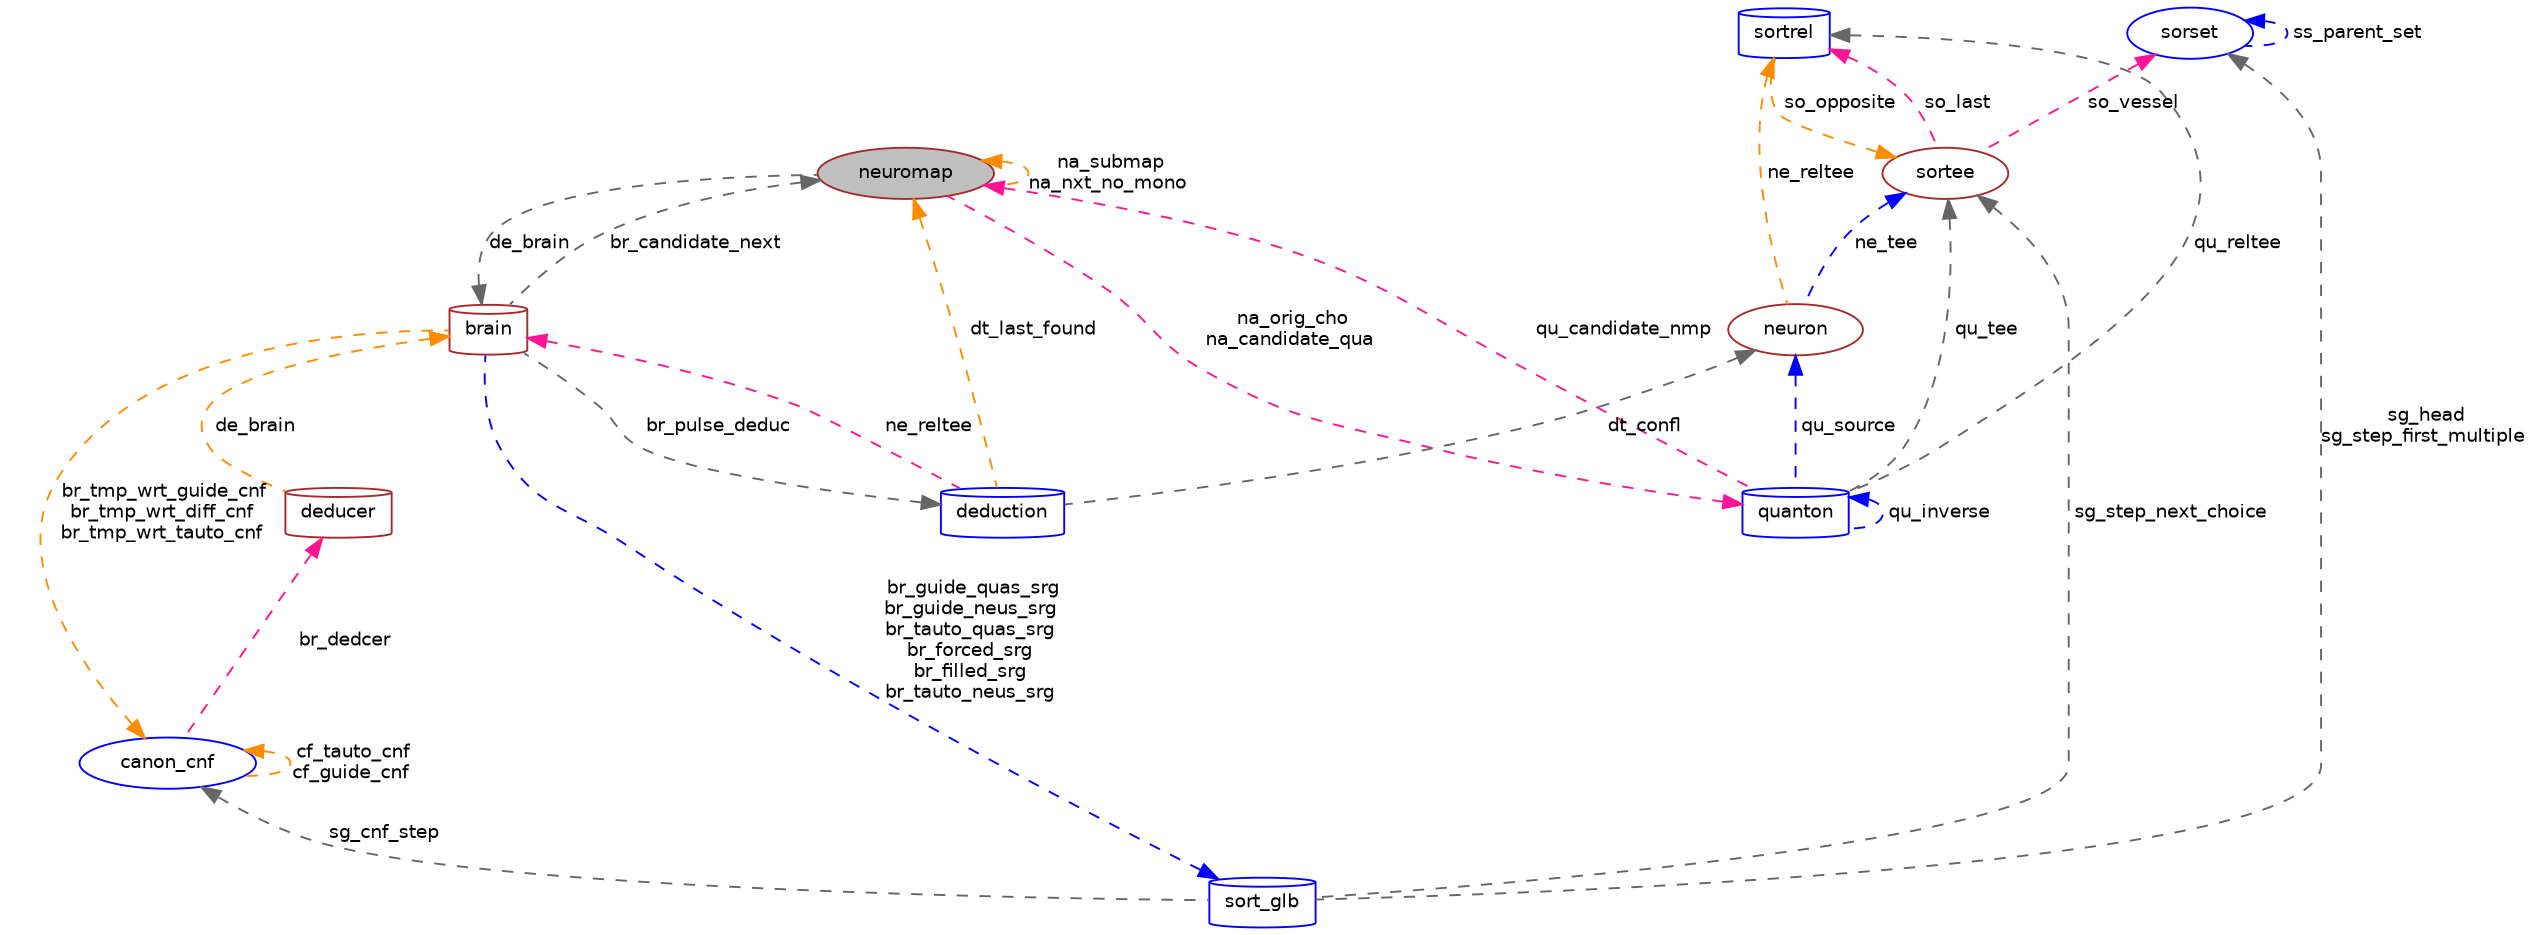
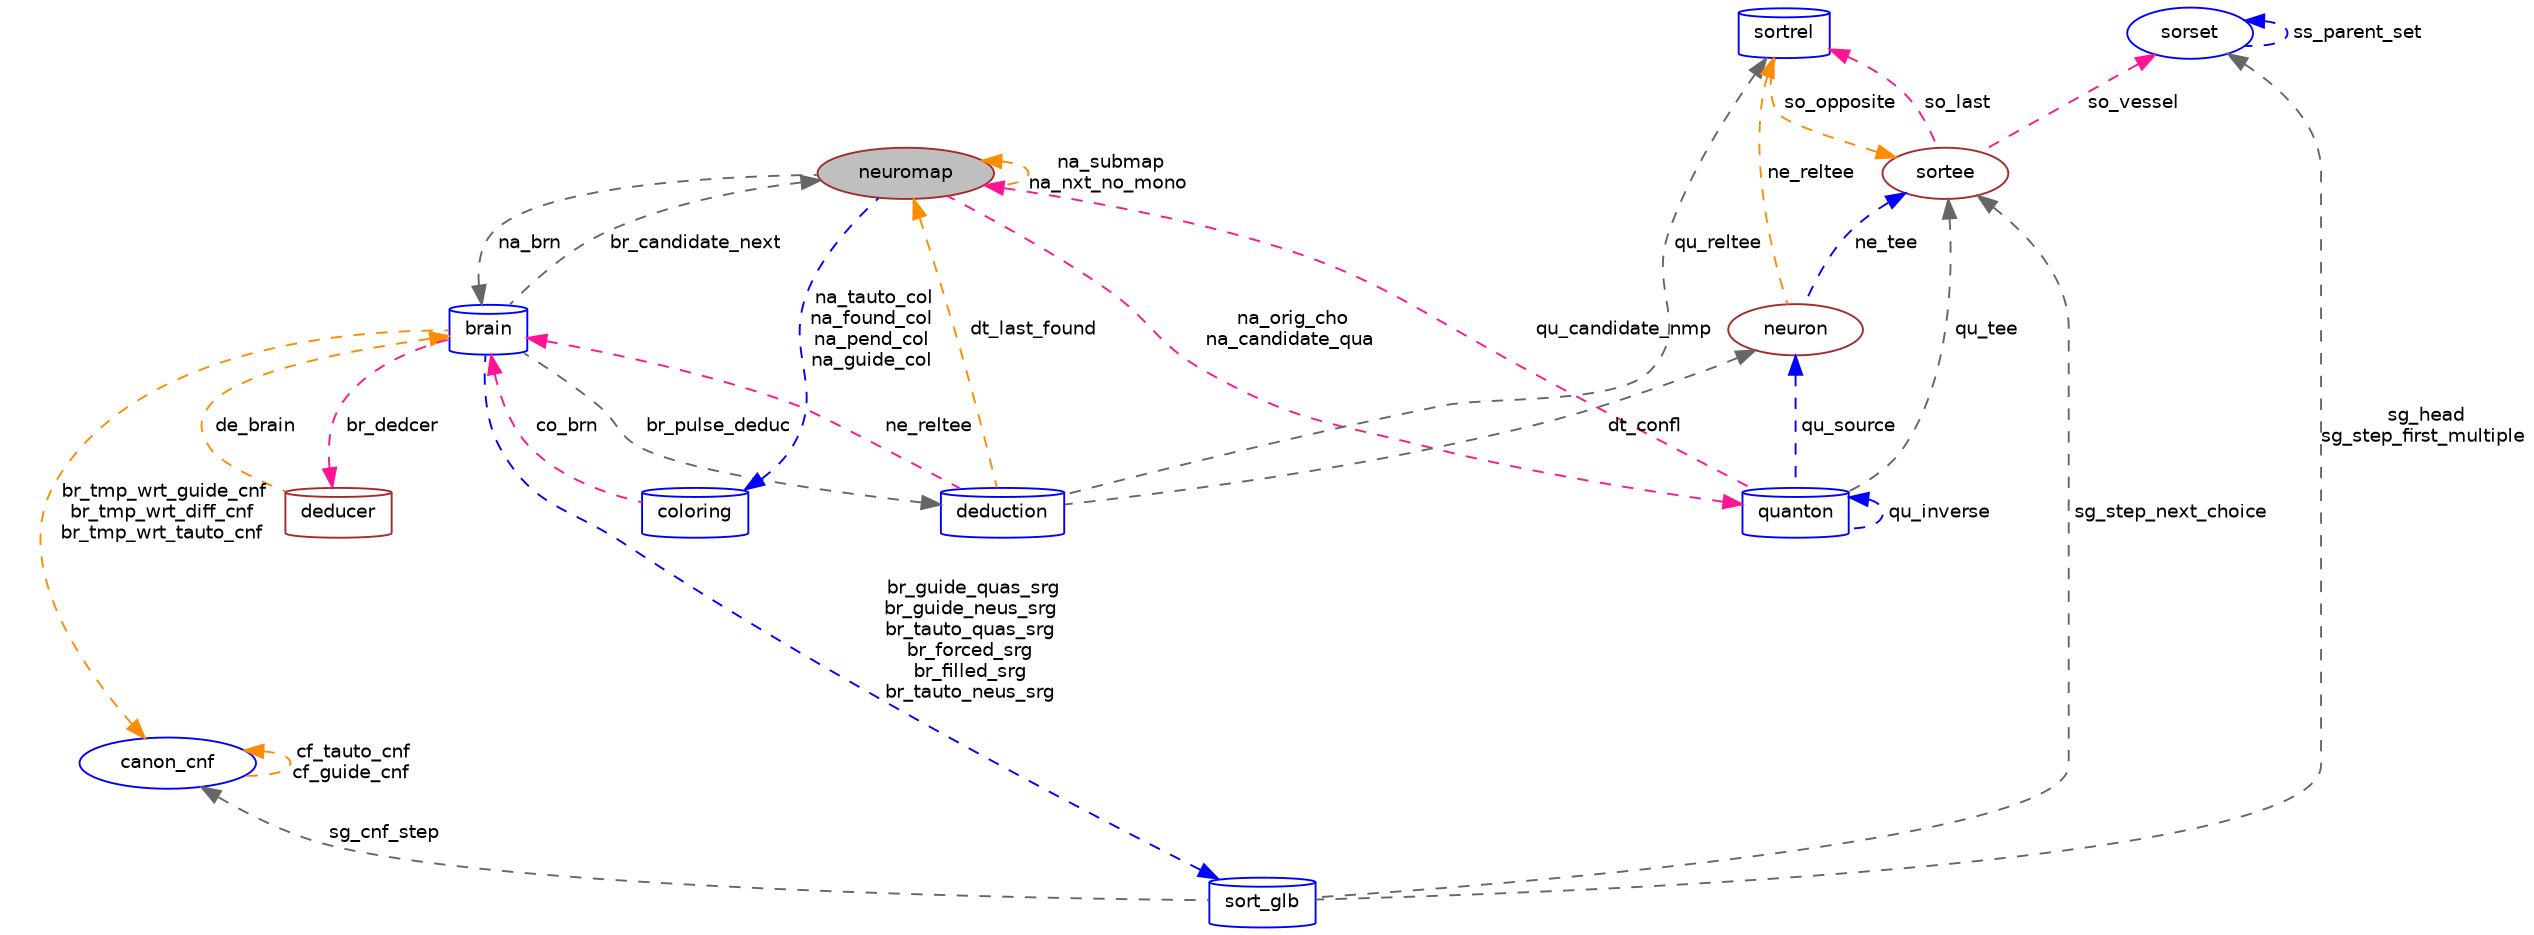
edge "quanton" -> "sortrel": now "deduction" -> "sortrel"
edge "neuromap" -> "brain": label " de_brain" -> " na_brn"
node "brain": color brown -> blue
node "coloring": added
edge "canon_cnf" -> "deducer": now "brain" -> "deducer"
